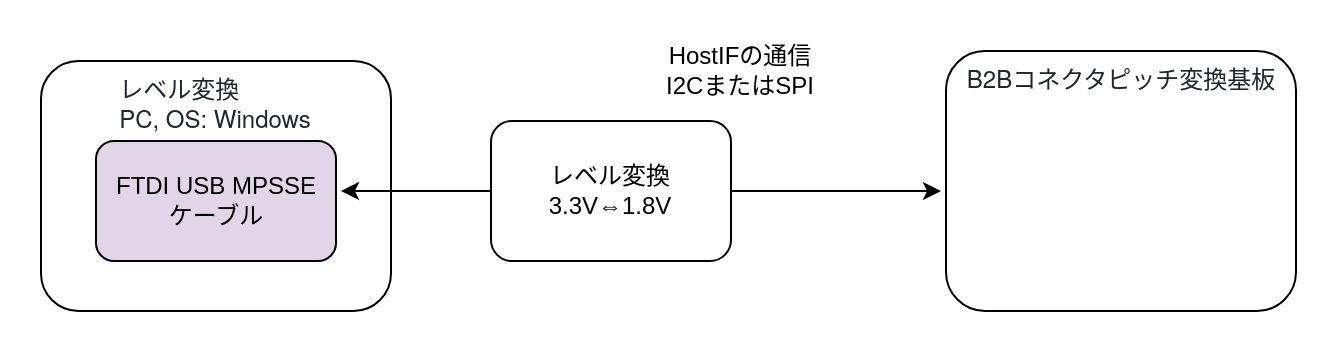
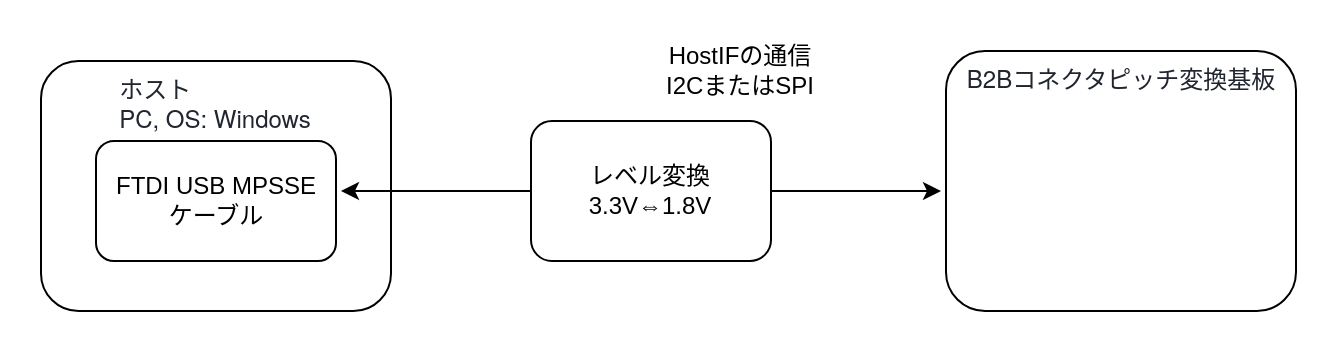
node "レベル変換 PC, OS: Windows": label "レベル変換 PC, OS: Windows" -> "ホスト PC, OS: Windows"
node "レベル変換 3.3V⇔1.8V": moved (611, 191) -> (651, 191)
node "FTDI USB MPSSE ケーブル": fillcolor #e1d5e7 -> #ffffff
